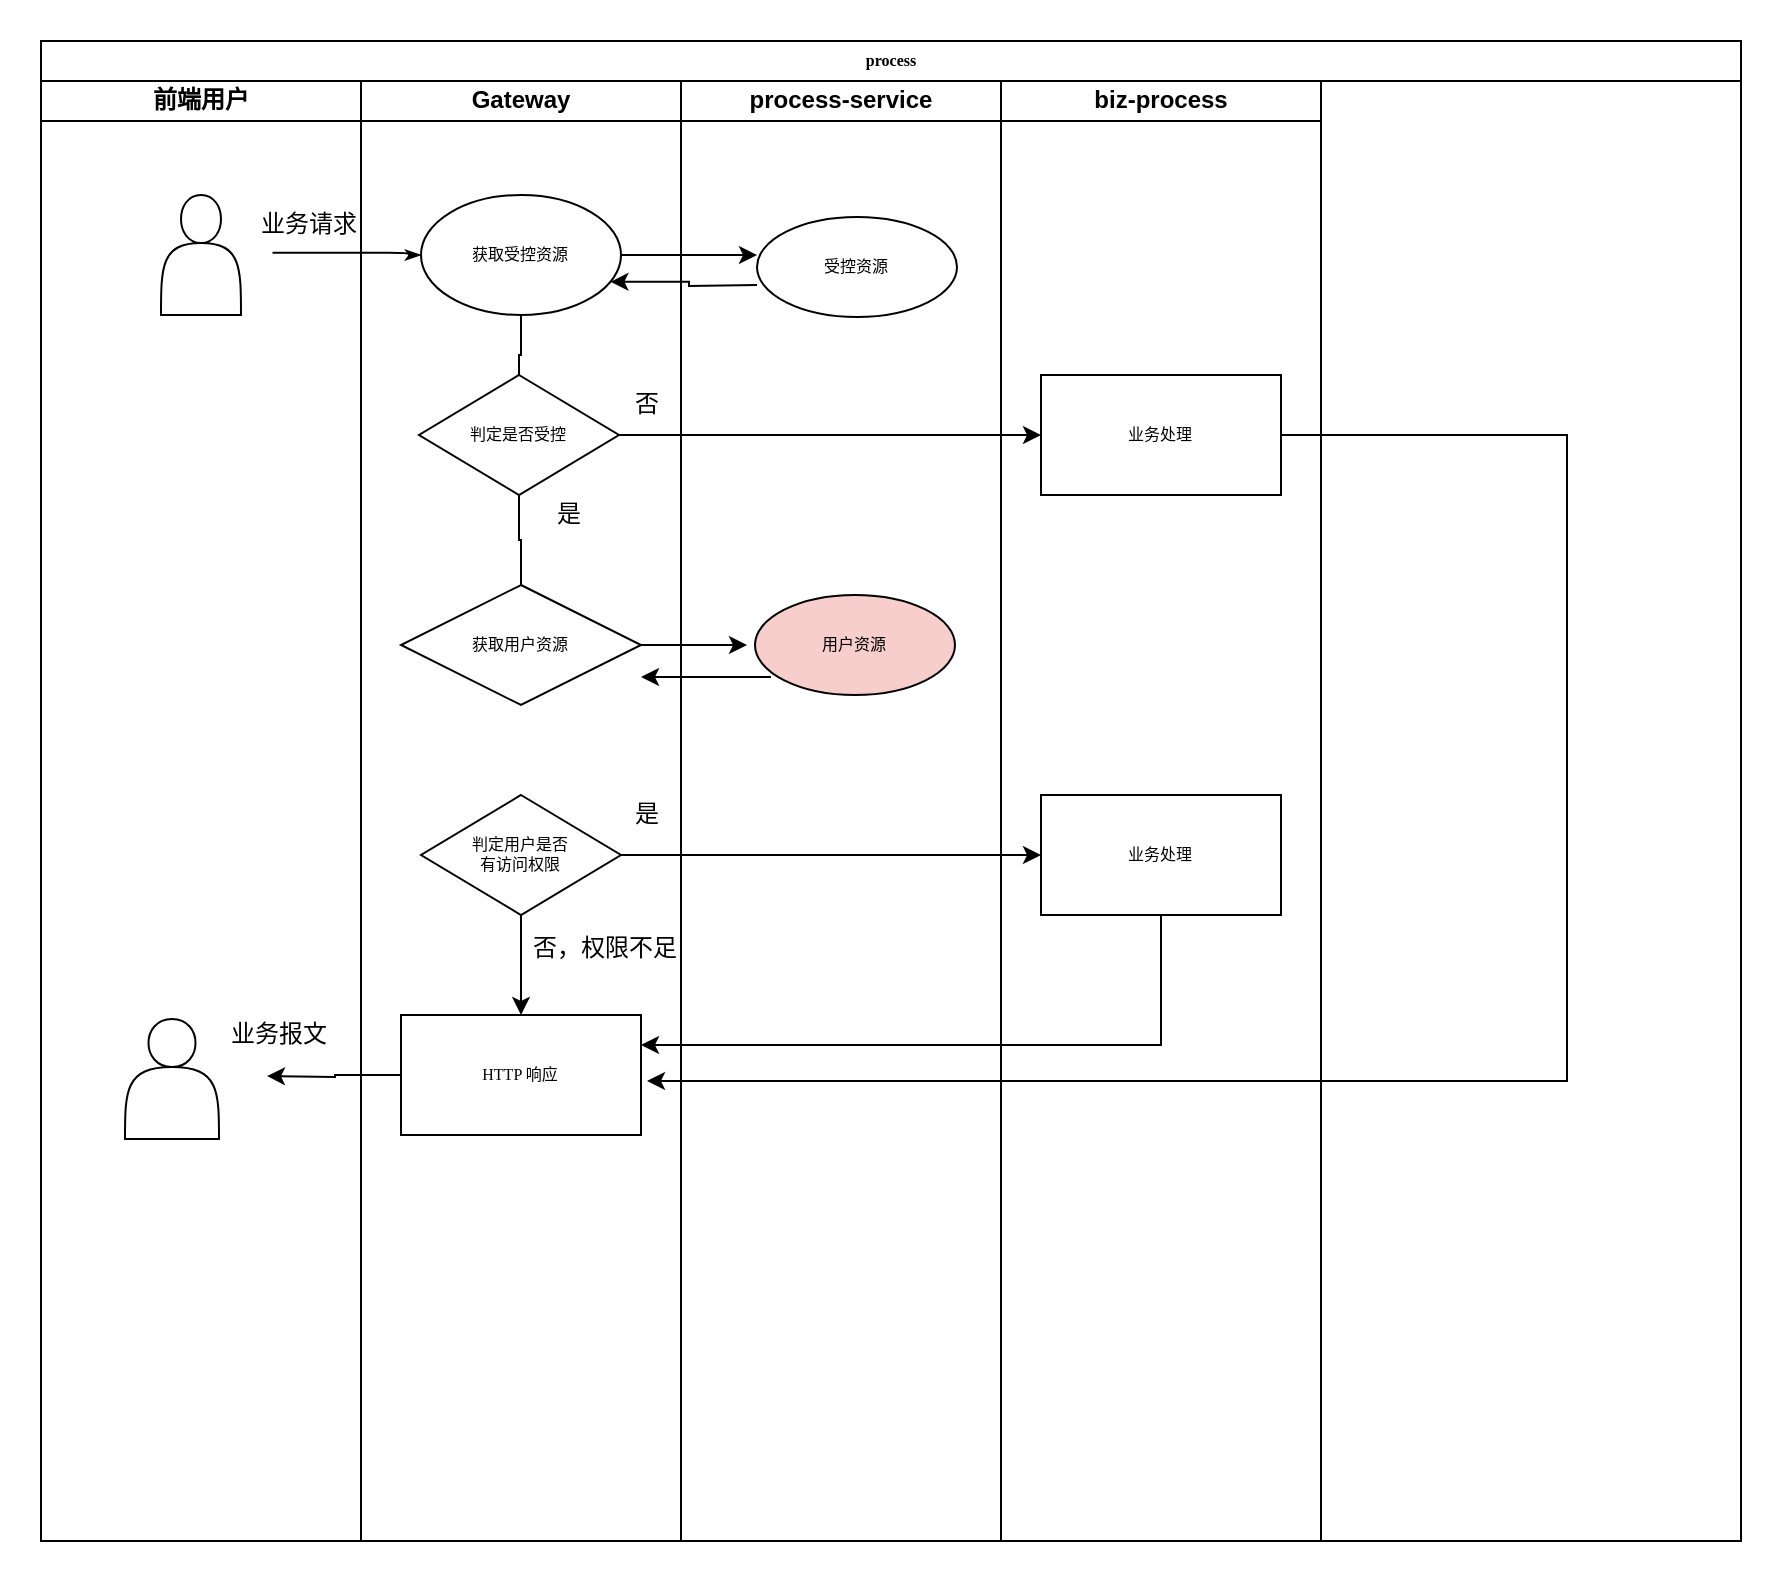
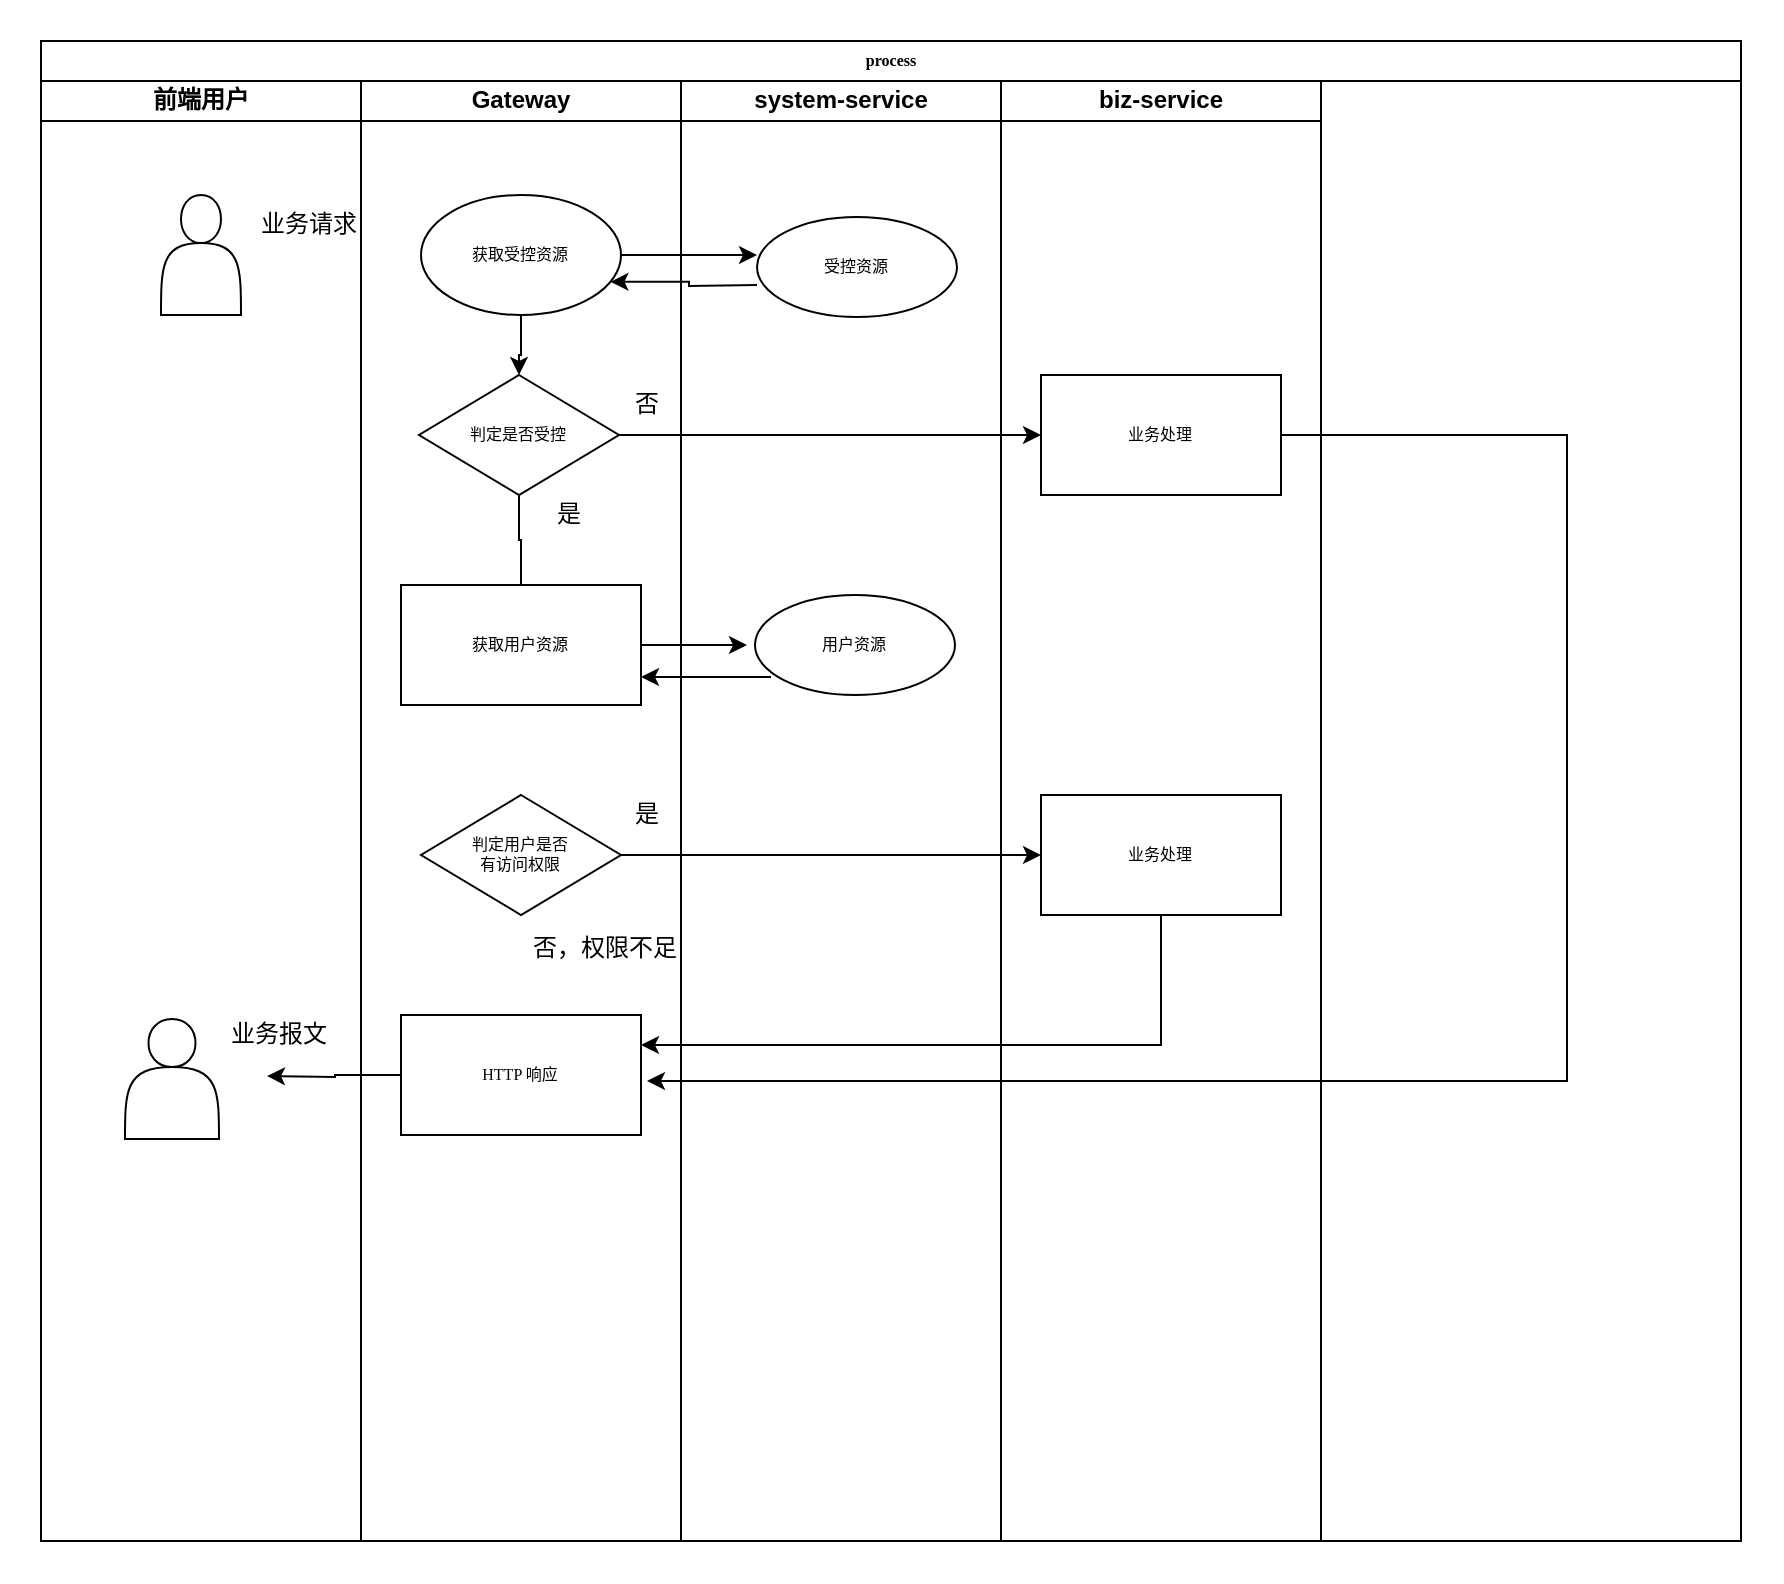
node "process-service": label "process-service" -> "system-service"
node "biz-process": label "biz-process" -> "biz-service"
edge "业务请求" -> "获取受控资源": removed
edge "获取受控资源" -- "判定是否受控": arrowhead none -> classic
node "获取用户资源": shape diamond -> rectangle
node "用户资源": fillcolor #f8cecc -> #ffffff
edge "判定用户是否 有访问权限" -> "HTTP 响应": removed
